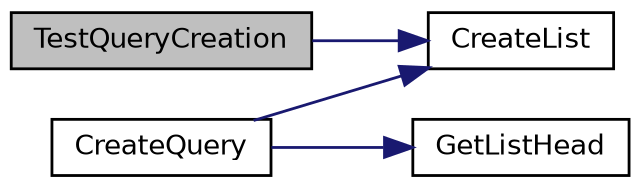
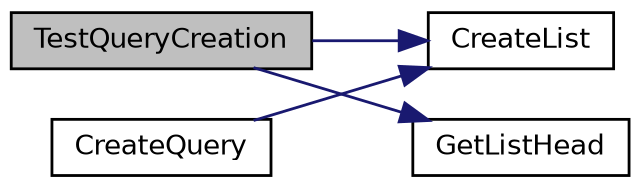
edge "CreateQuery" -> "GetListHead": now "TestQueryCreation" -> "GetListHead"
